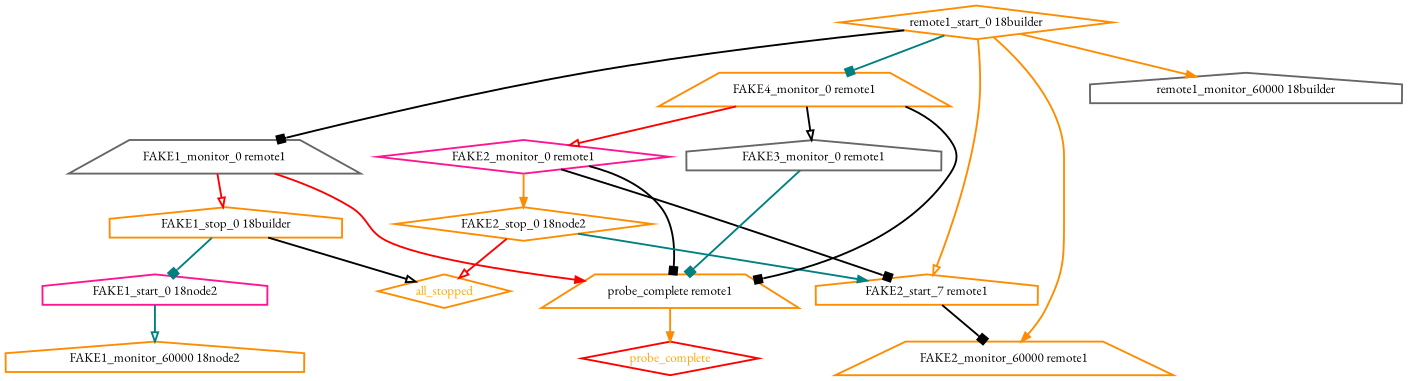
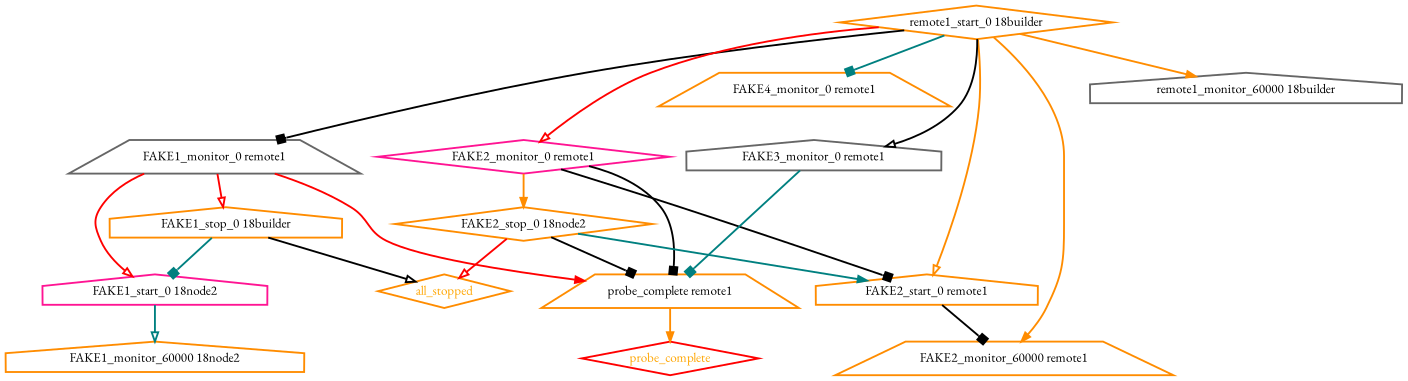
edge "FAKE4_monitor_0 remote1" -> "FAKE3_monitor_0 remote1": now "remote1_start_0 18builder" -> "FAKE3_monitor_0 remote1"
edge "FAKE4_monitor_0 remote1" -> "FAKE2_monitor_0 remote1": now "remote1_start_0 18builder" -> "FAKE2_monitor_0 remote1"
edge "FAKE1_monitor_0 remote1" -> "FAKE1_start_0 18node2": added
edge "FAKE4_monitor_0 remote1" -> "probe_complete remote1": now "FAKE2_stop_0 18node2" -> "probe_complete remote1"
node "FAKE2_start_7 remote1": label "FAKE2_start_7 remote1" -> "FAKE2_start_0 remote1"
